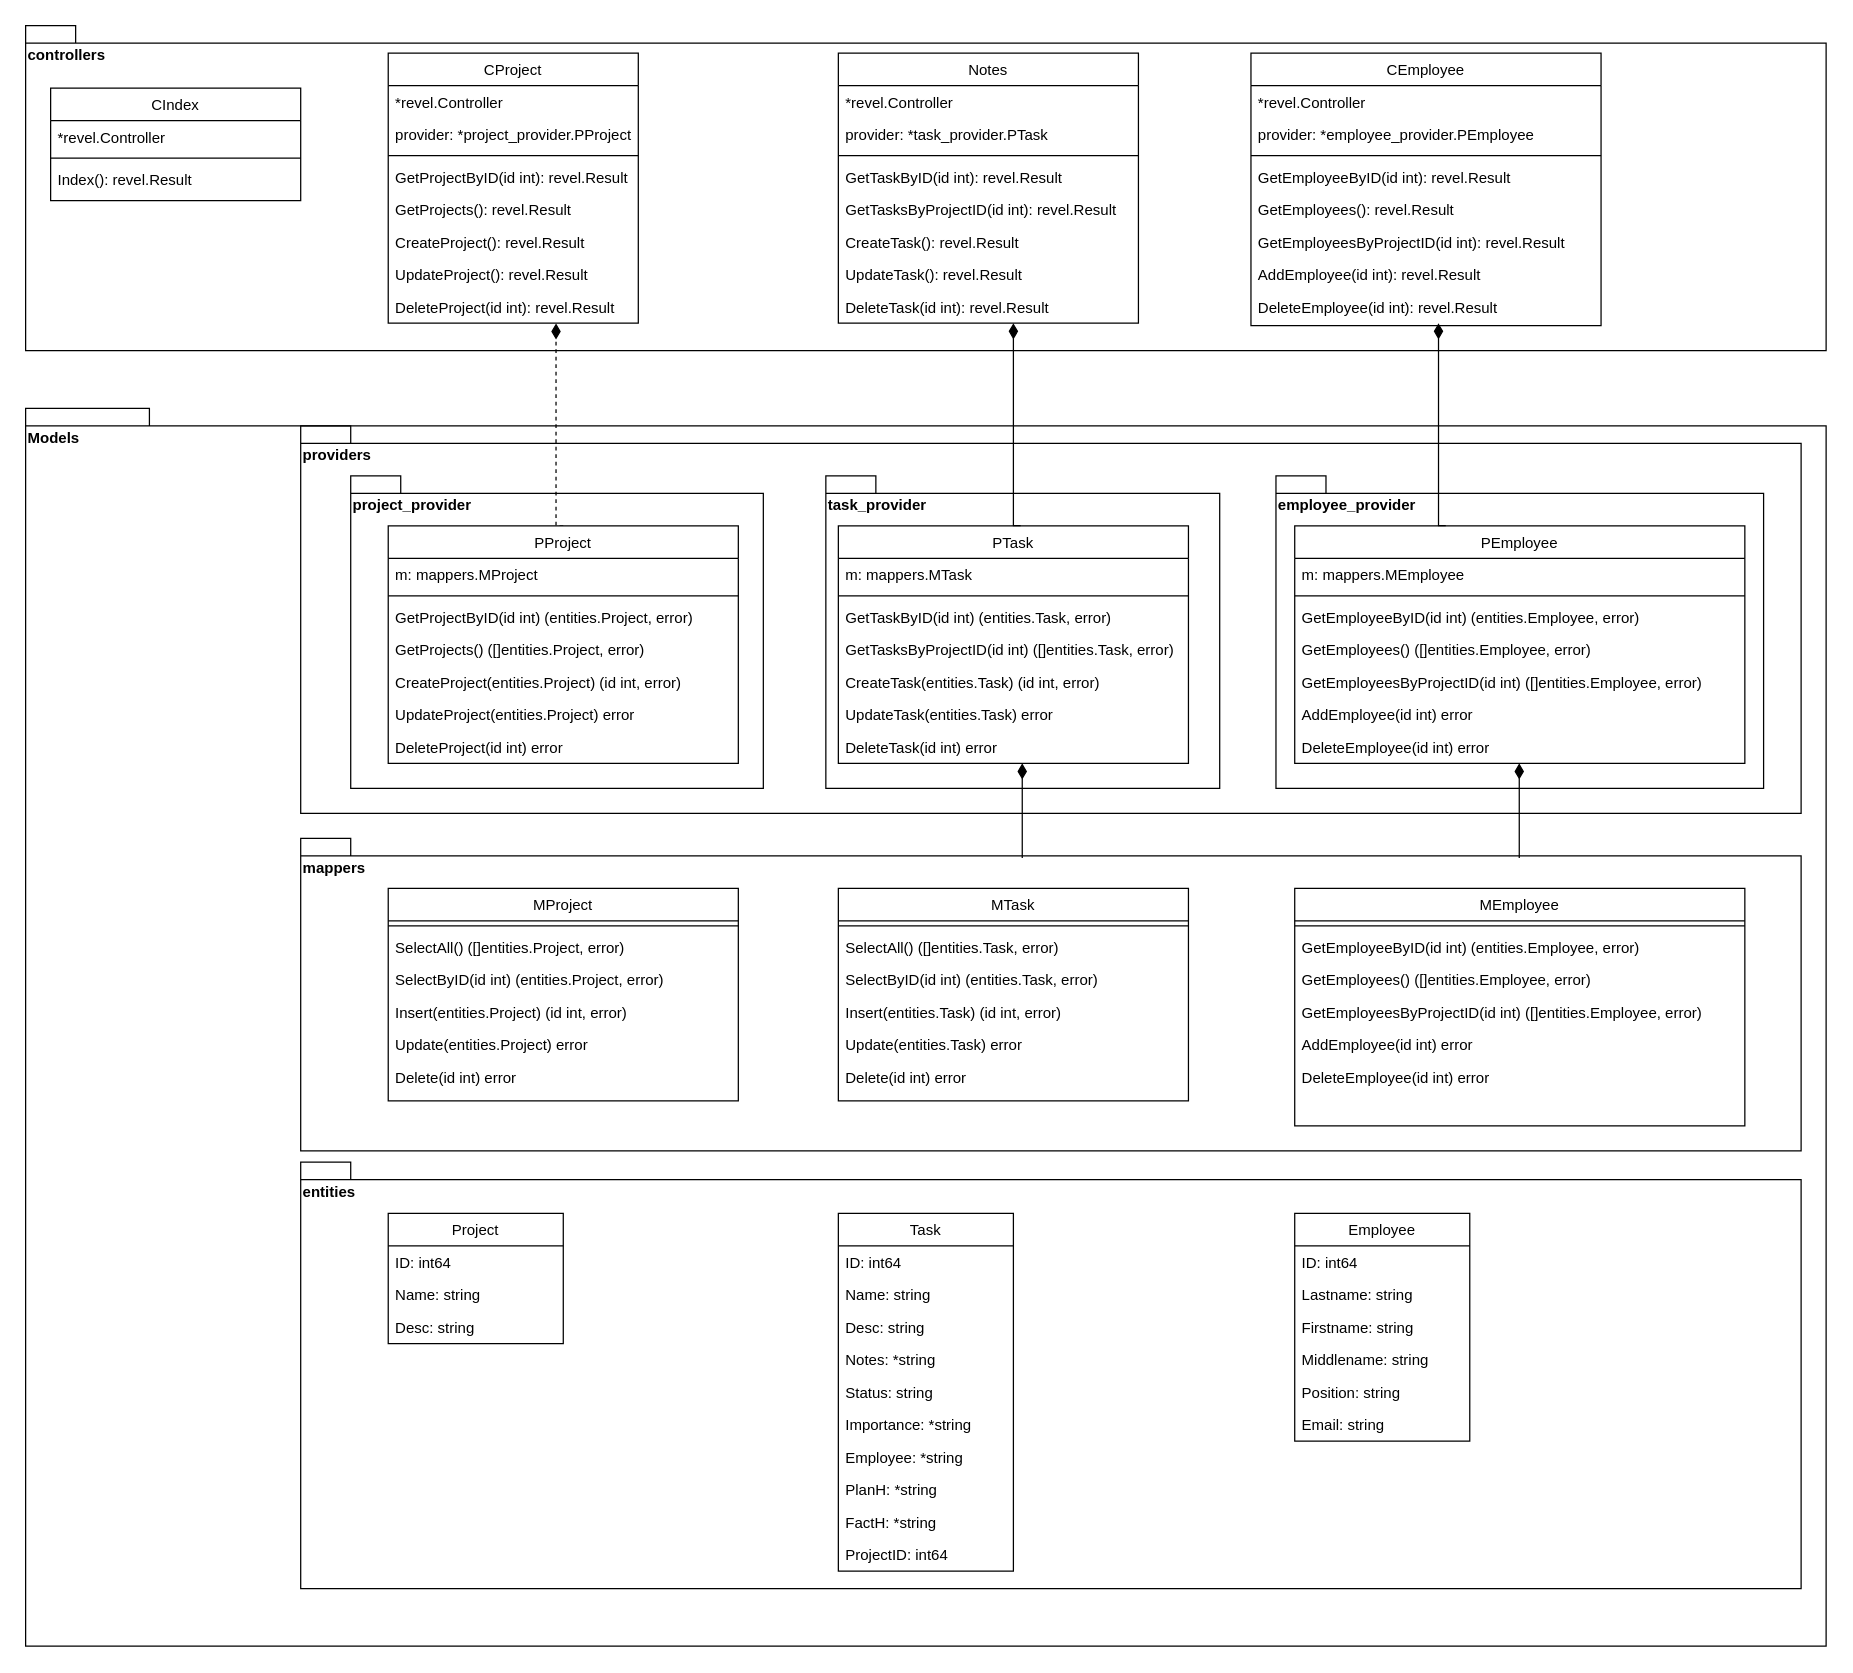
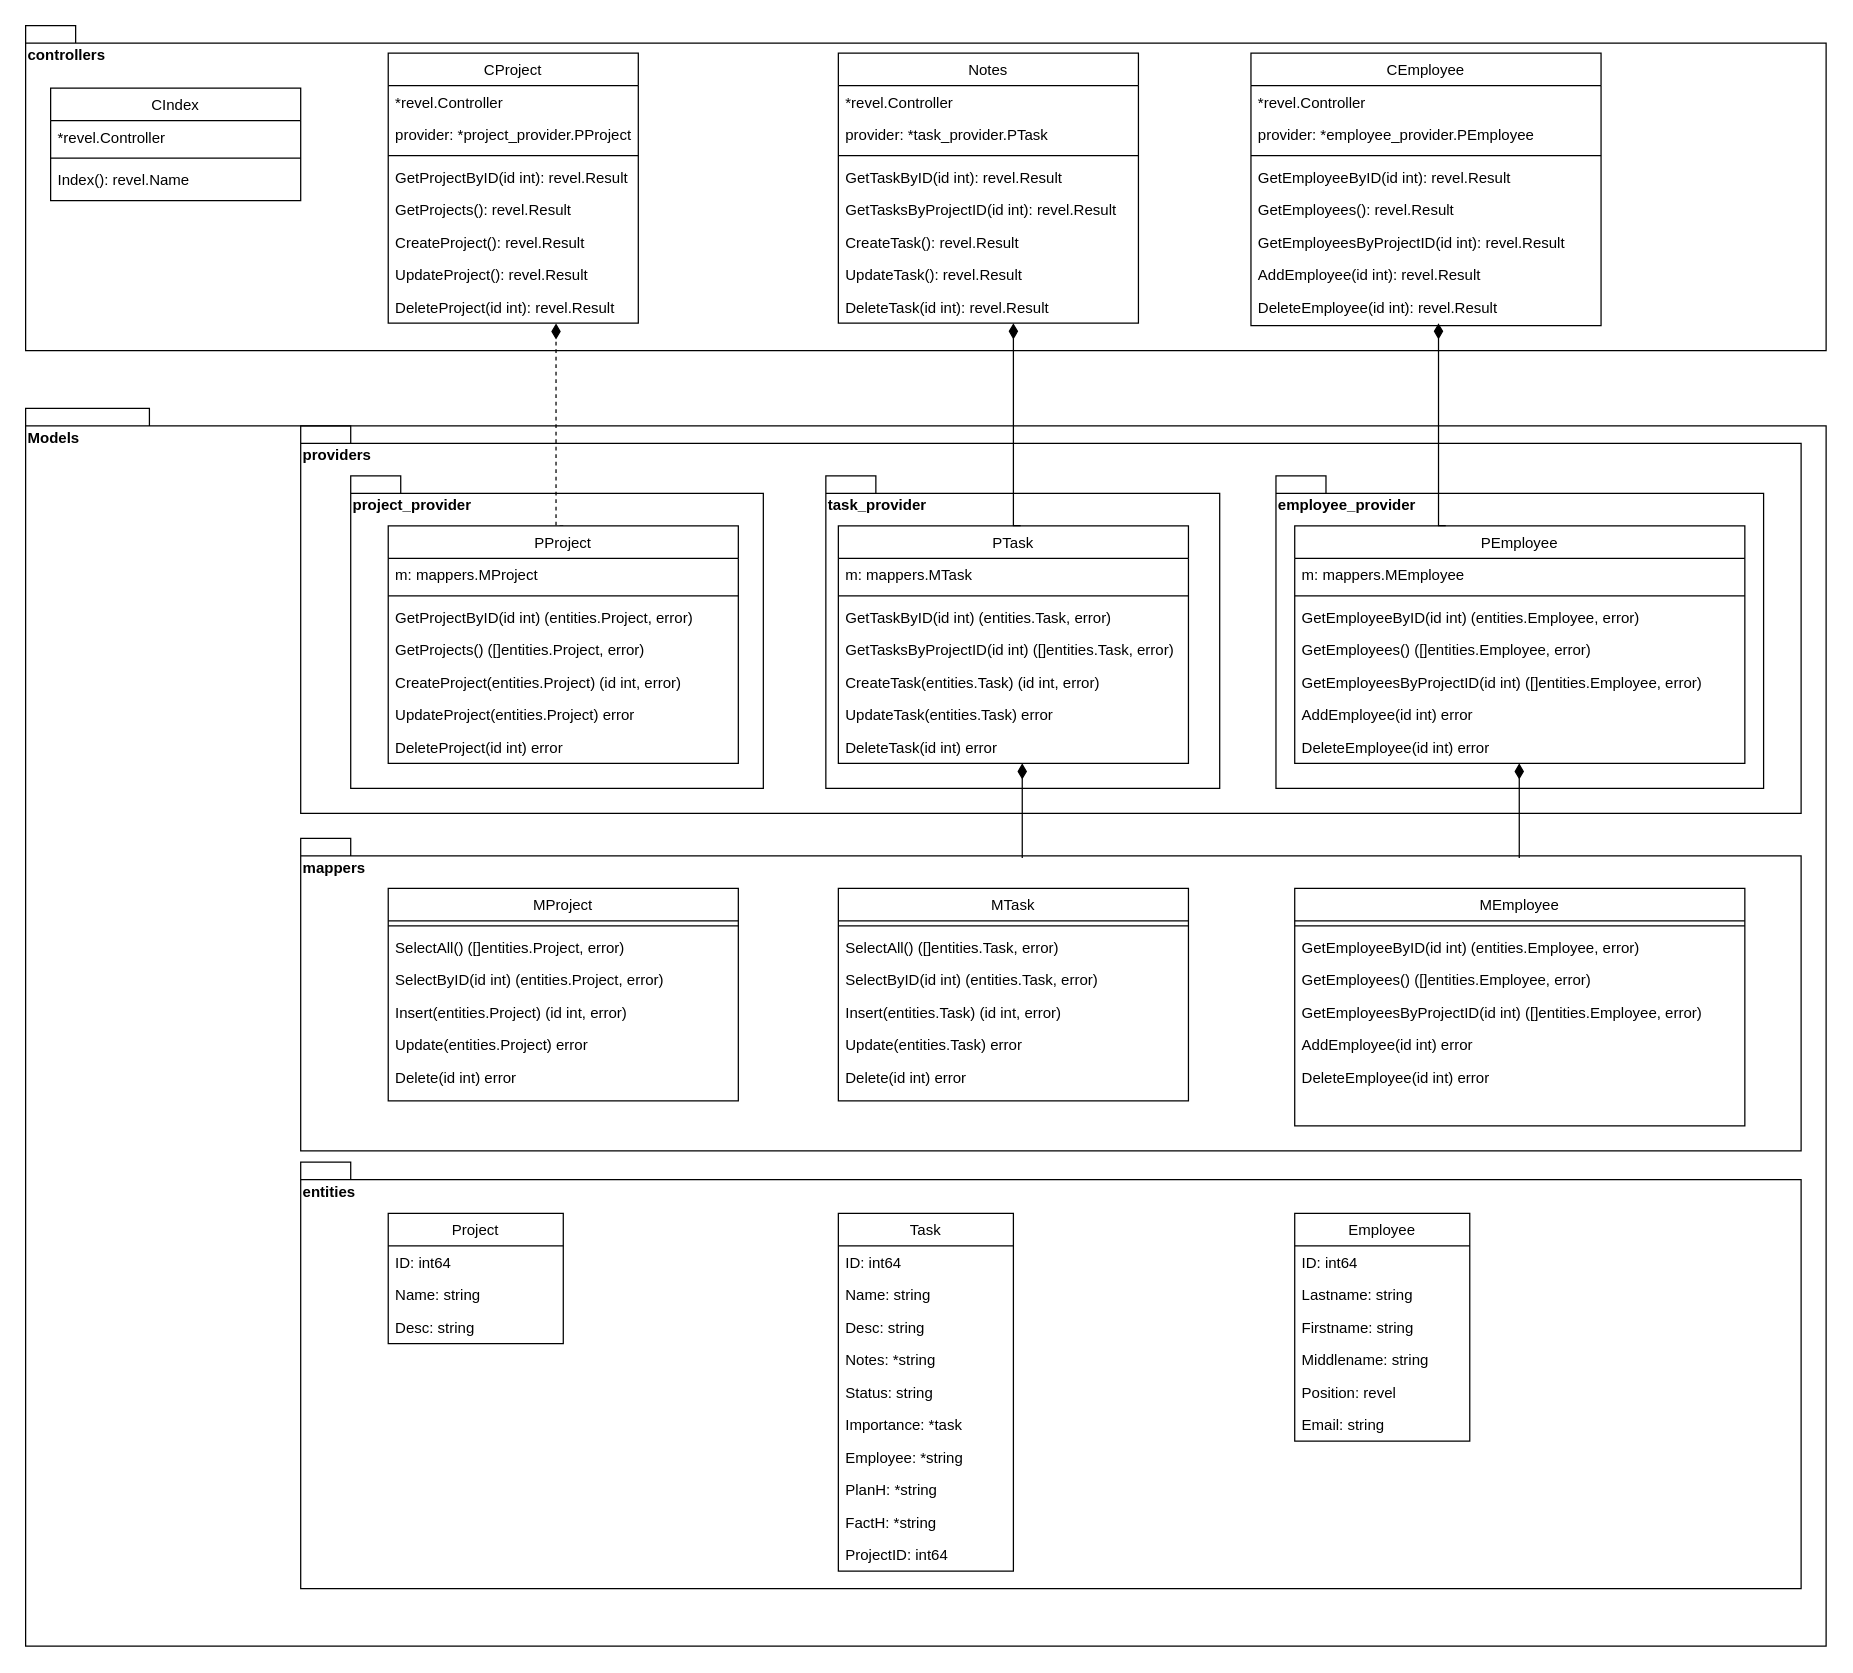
node "Index(): revel.Result": label "Index(): revel.Result" -> "Index(): revel.Name"
node "Position: string": label "Position: string" -> "Position: revel"
node "Importance: *string": label "Importance: *string" -> "Importance: *task"
